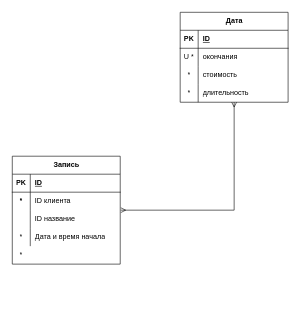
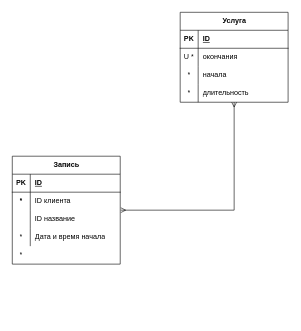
node "Дата": label "Дата" -> "Услуга"
node "стоимость": label "стоимость" -> "начала"
